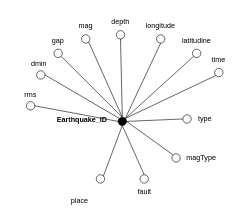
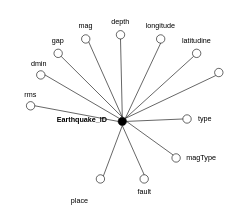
node "time": removed
